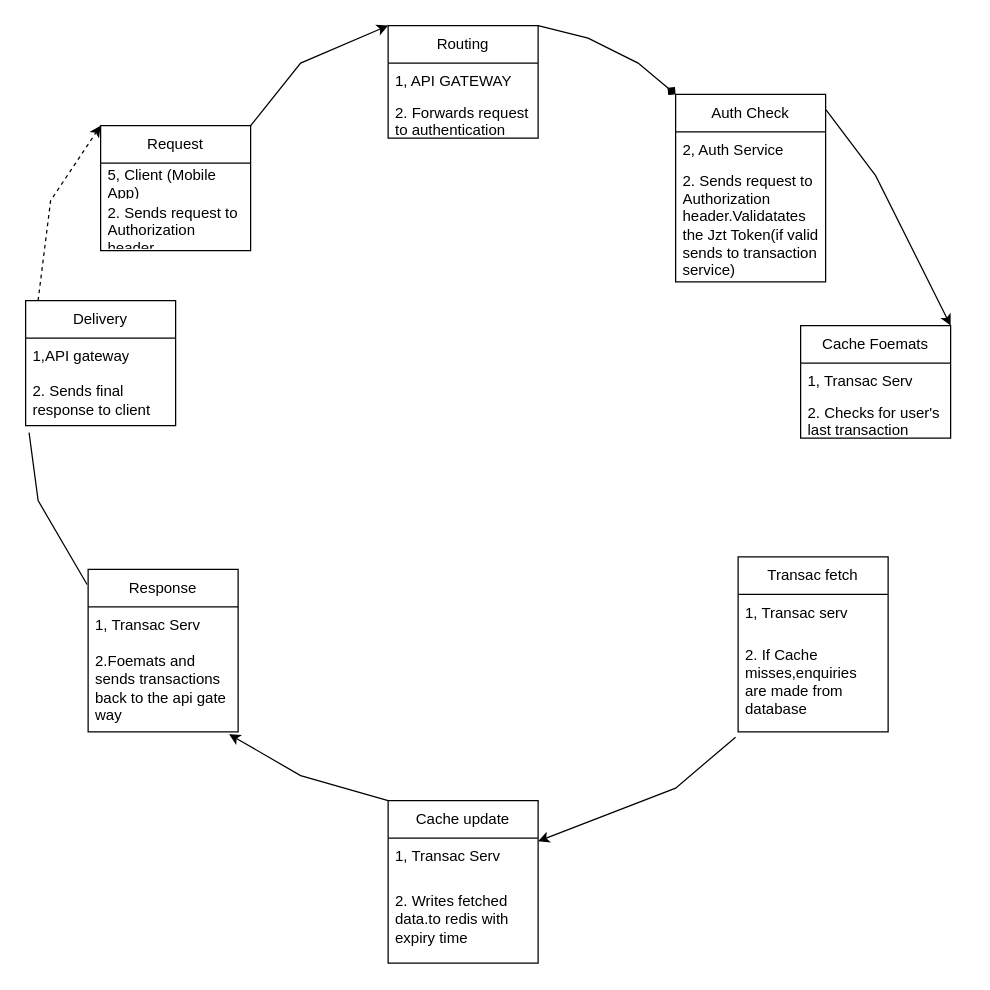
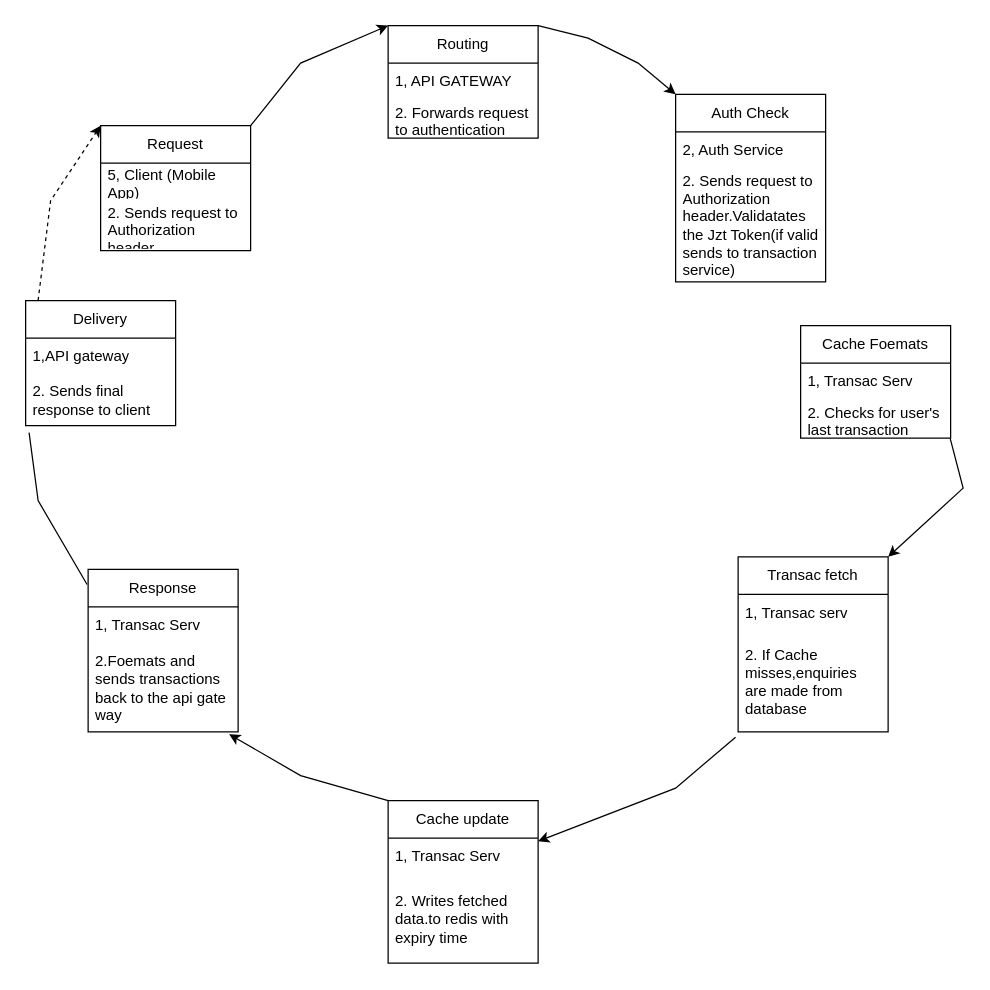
edge "Routing" -> "Auth Check": arrowhead diamond -> classic
edge "Auth Check" -> "Cache Foemats": removed
edge "2. Checks for user's last transaction" -> "Transac fetch": added
